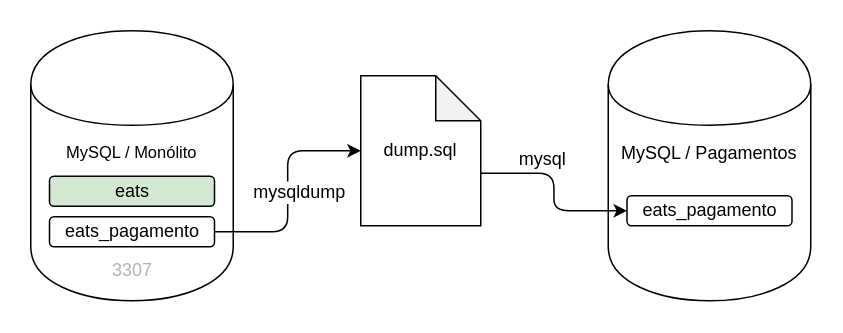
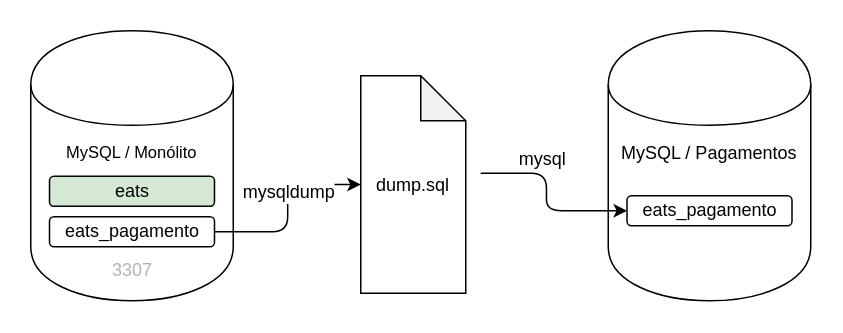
node "dump.sql": size 120x150 -> 105x218
